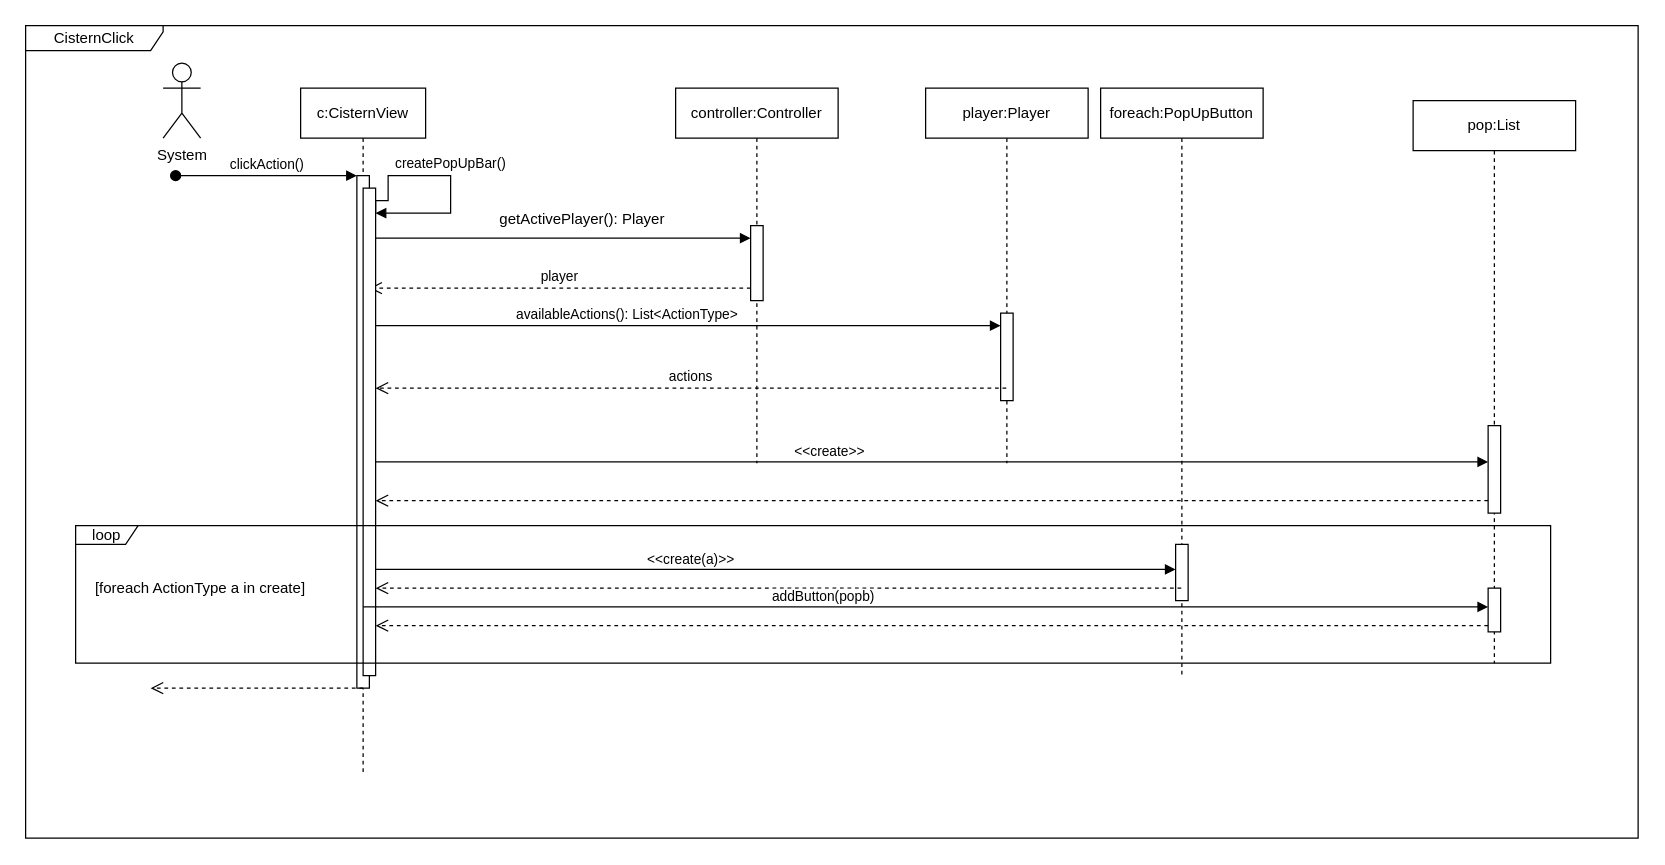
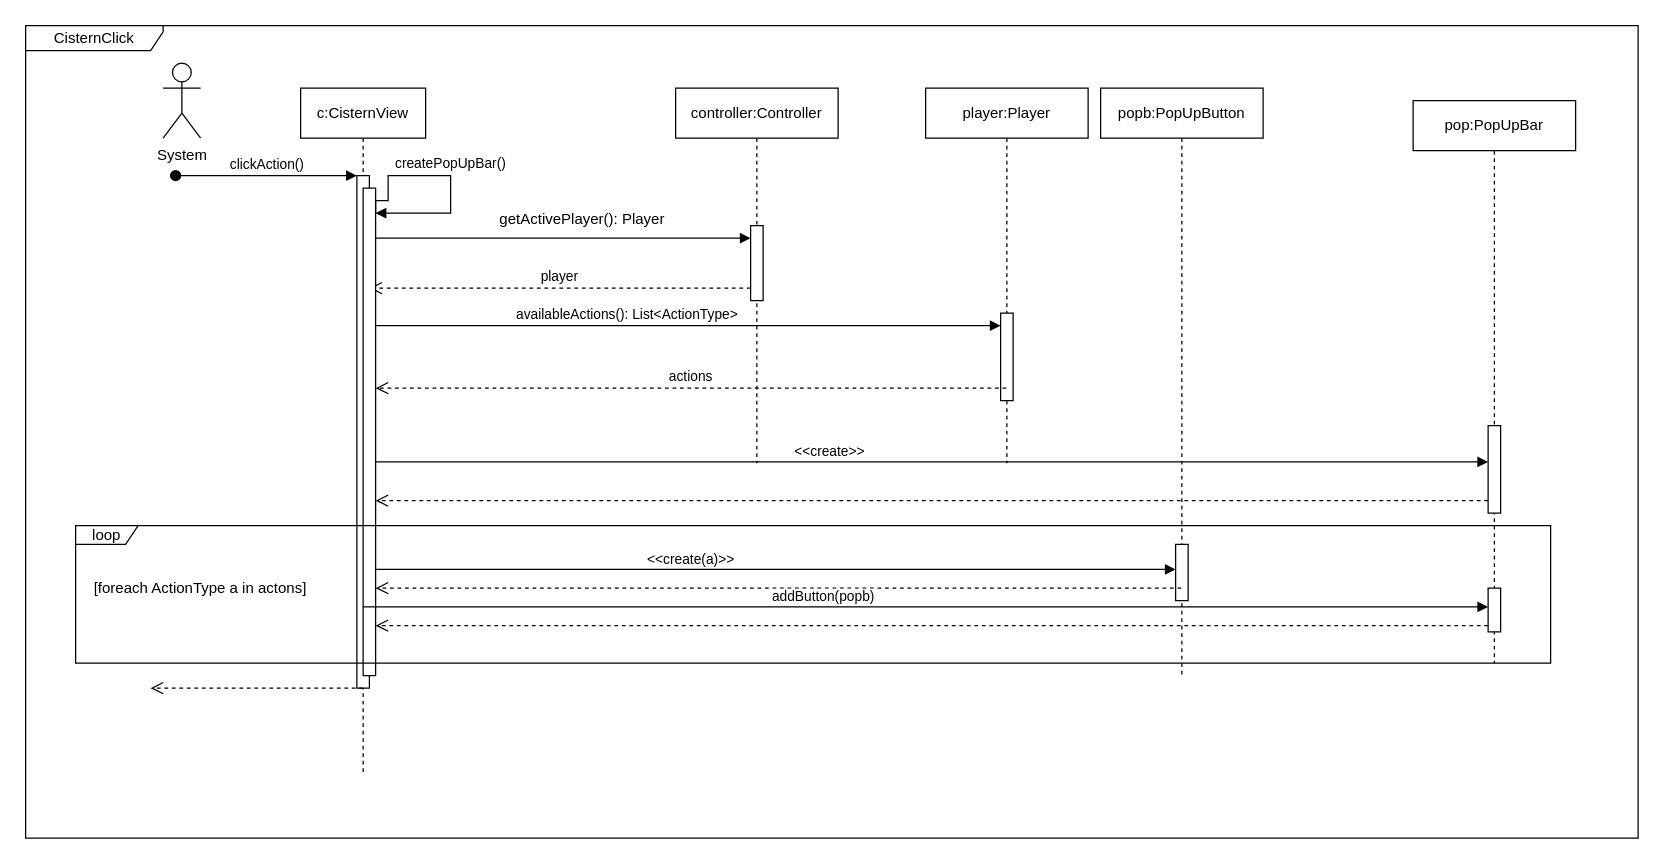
node "foreach:PopUpButton": label "foreach:PopUpButton" -> "popb:PopUpButton"
node "pop:List": label "pop:List" -> "pop:PopUpBar"
node "[foreach ActionType a in create]": label "[foreach ActionType a in create]" -> "[foreach ActionType a in actons]"
